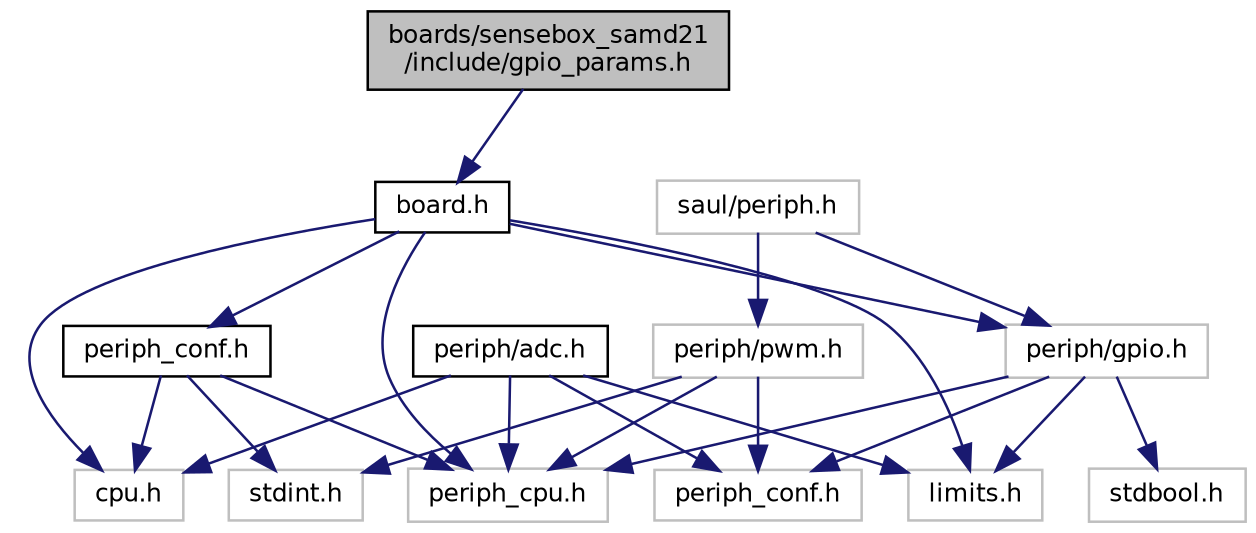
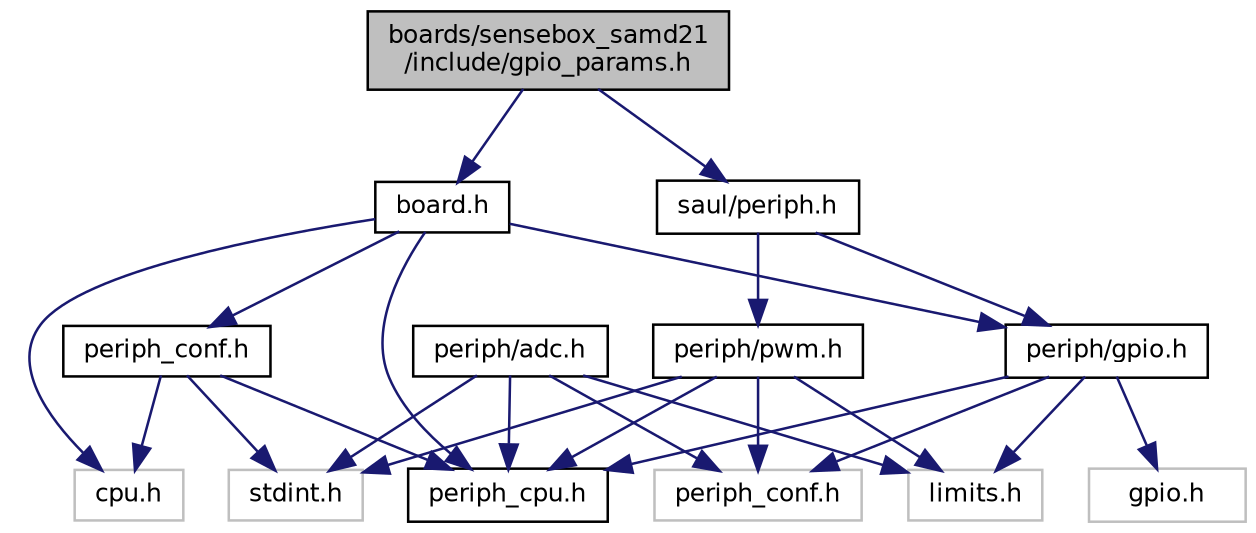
edge "boards/sensebox_samd21 /include/gpio_params.h" -> "saul/periph.h": added
node "saul/periph.h": color grey75 -> black
edge "board.h" -> "limits.h": now "periph/pwm.h" -> "limits.h"
node "periph/pwm.h": color grey75 -> black
node "periph/gpio.h": color grey75 -> black
edge "periph/adc.h" -> "cpu.h": now "periph/adc.h" -> "stdint.h"
node "periph_cpu.h": color grey75 -> black
node "stdbool.h": label "stdbool.h" -> "gpio.h"
